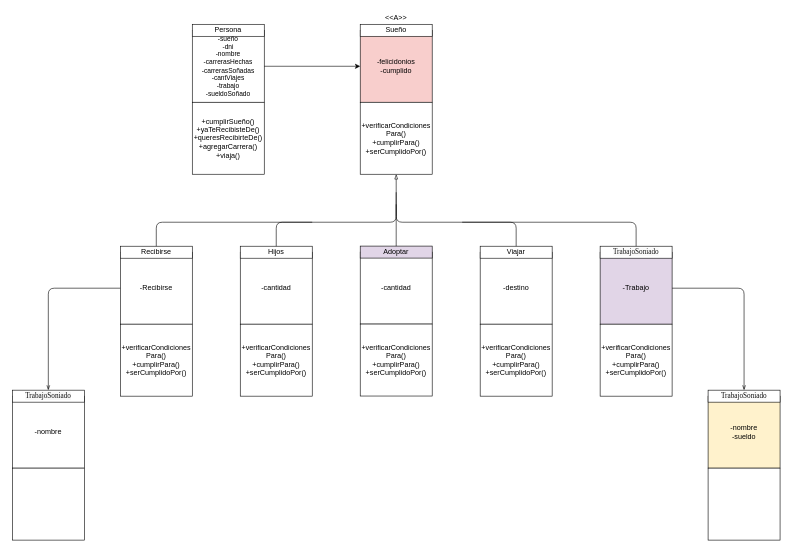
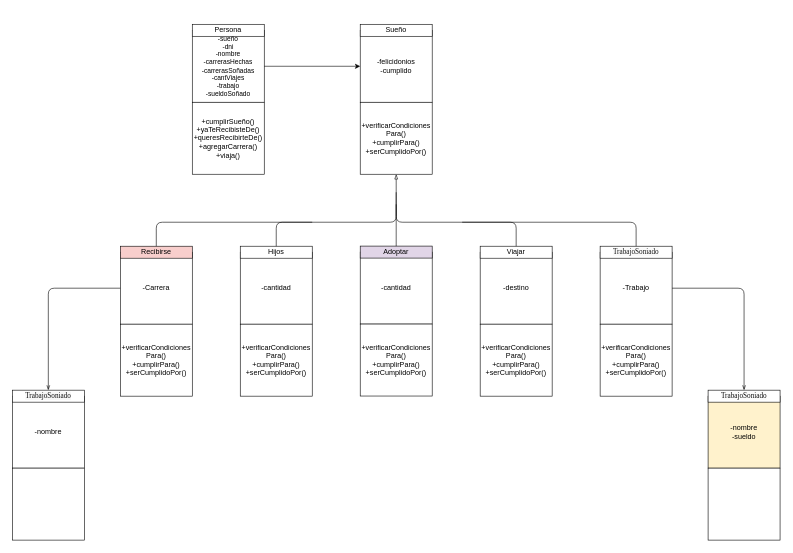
node "<<A>>": removed
node "-felicidonios -cumplido": fillcolor #f8cecc -> #ffffff
node "Recibirse": fillcolor #ffffff -> #f8cecc
node "-Recibirse": label "-Recibirse" -> "-Carrera"
node "-Trabajo": fillcolor #e1d5e7 -> #ffffff
